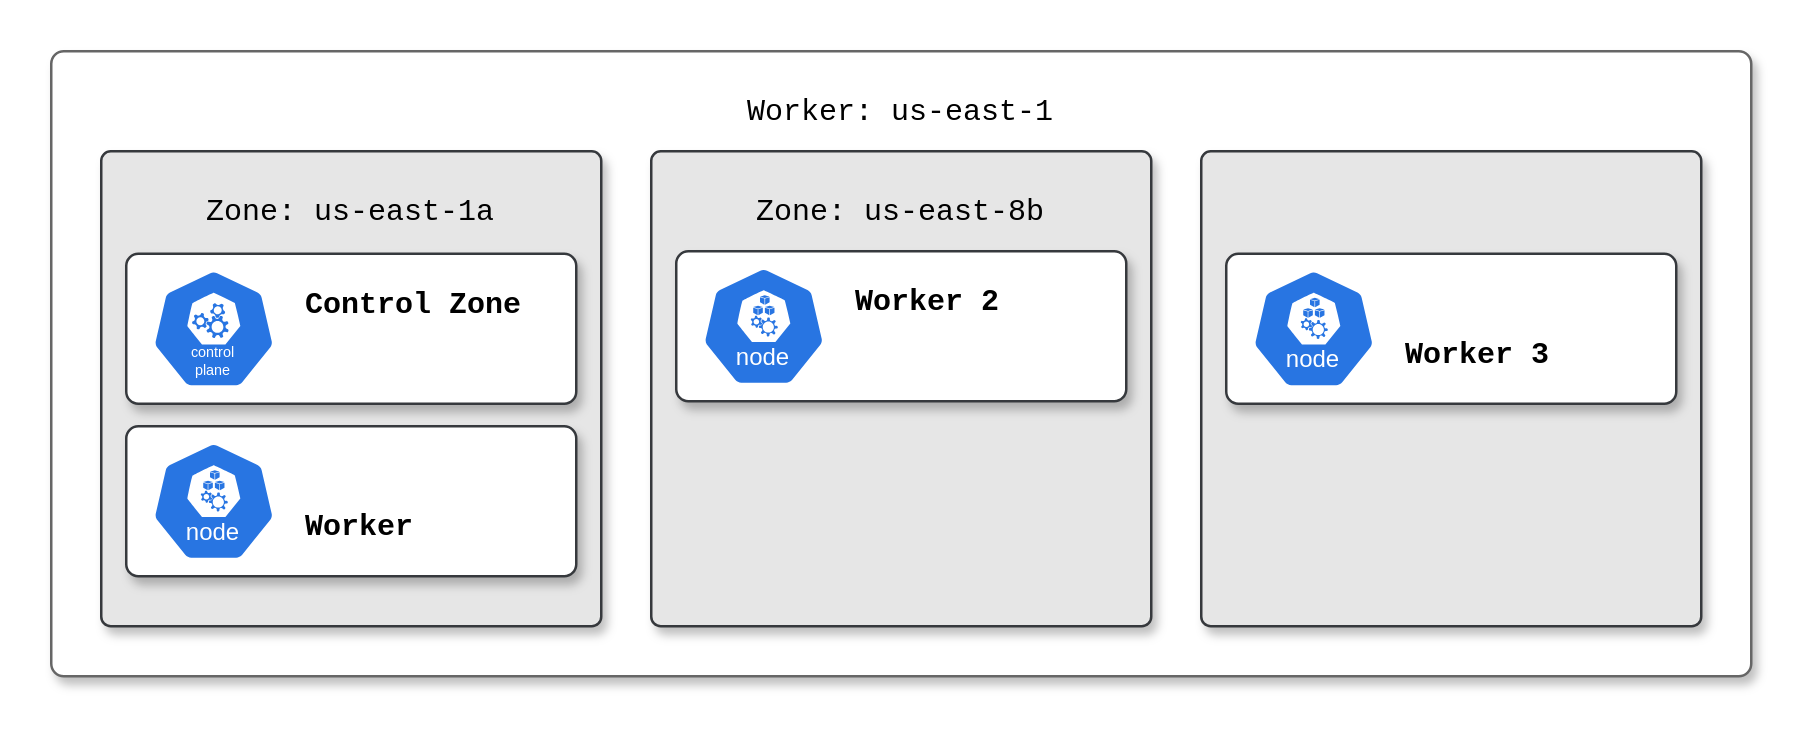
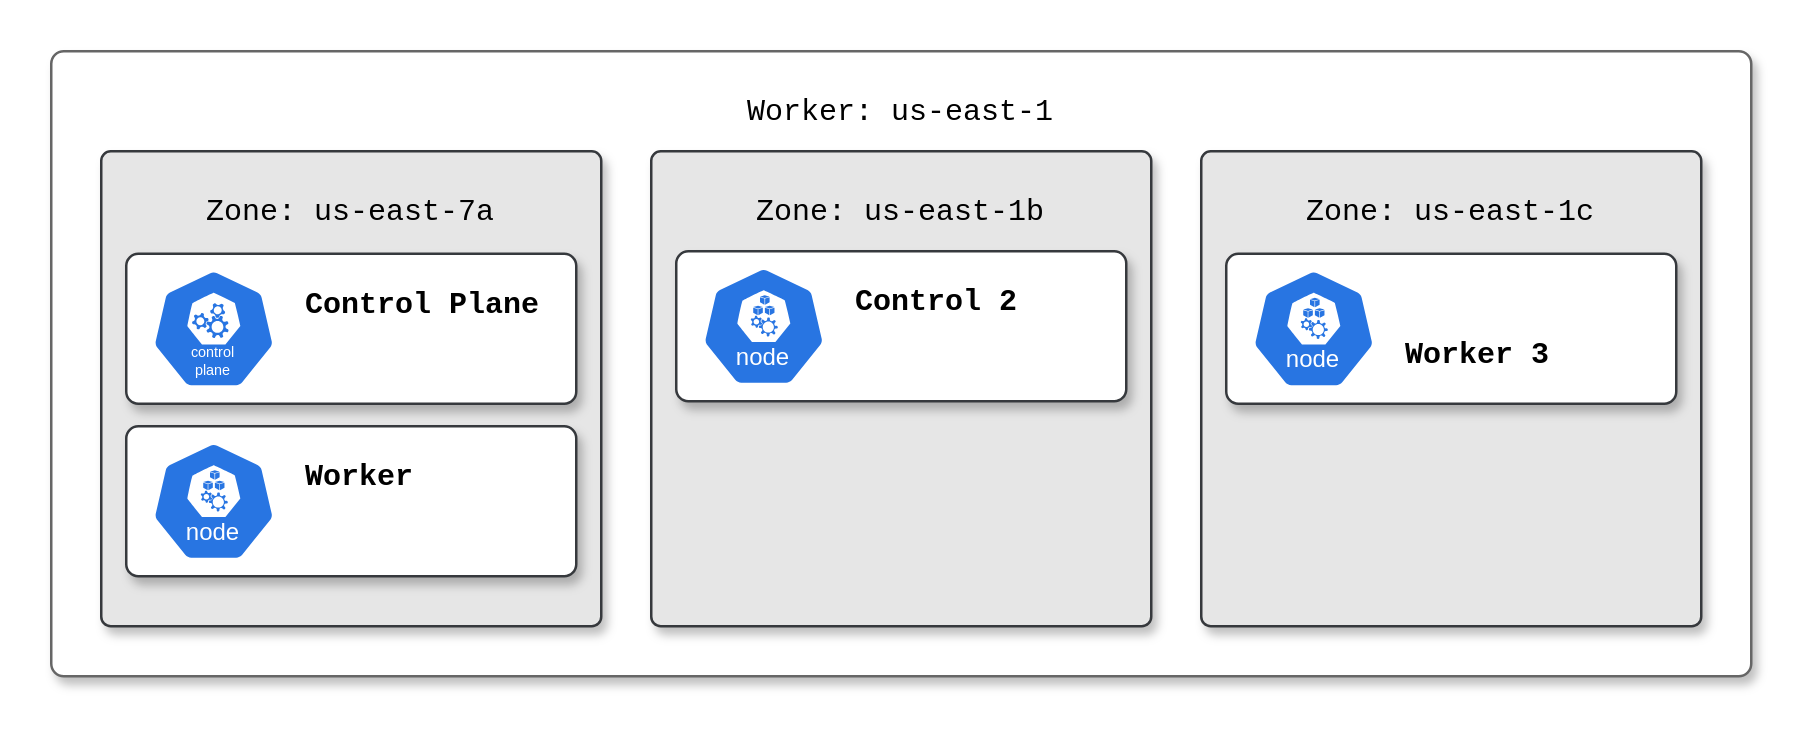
node "Zone: us-east-1a": label "Zone: us-east-1a" -> "Zone: us-east-7a"
node "Zone: us-east-8b": label "Zone: us-east-8b" -> "Zone: us-east-1b"
node "Zone: us-east-1c": added
node "Worker 2": label "Worker 2" -> "Control 2"
node "Control Zone": label "Control Zone" -> "Control Plane"
node "Worker": moved (426, 529) -> (426, 479)
